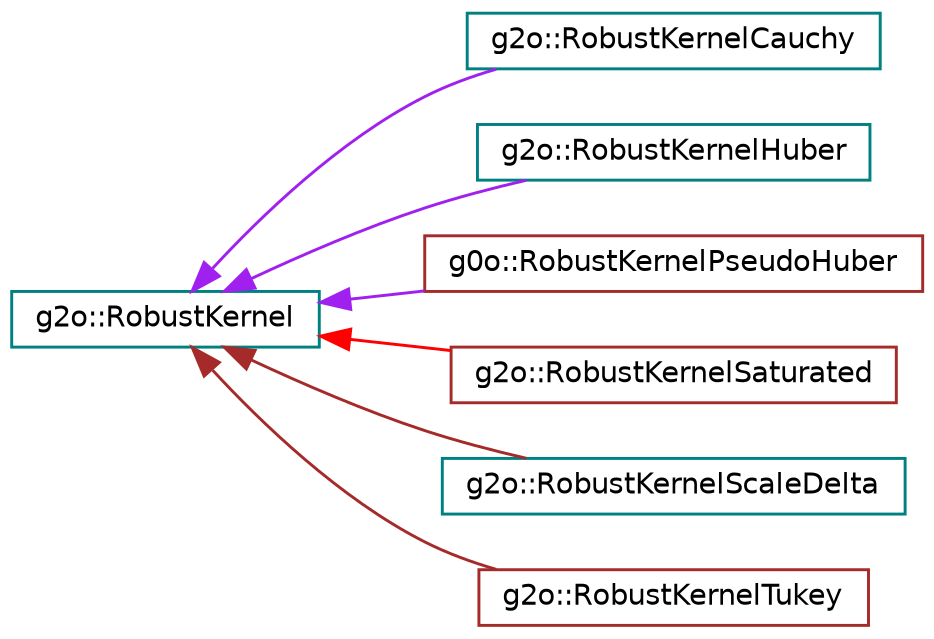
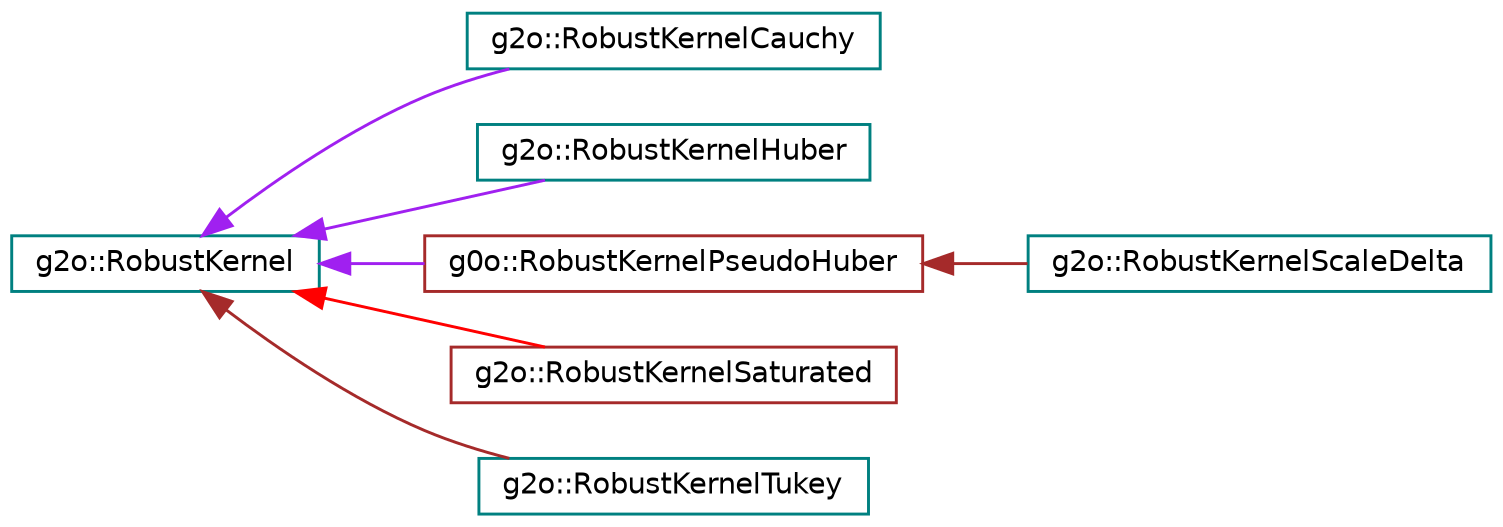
edge "g2o::RobustKernelScaleDelta" -> "g2o::RobustKernel": now "g2o::RobustKernelScaleDelta" -> "g0o::RobustKernelPseudoHuber"
node "g2o::RobustKernelTukey": color brown -> teal
